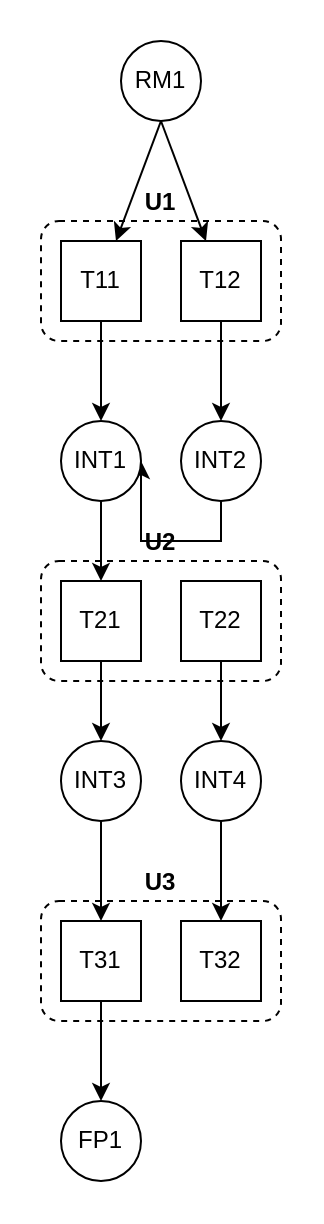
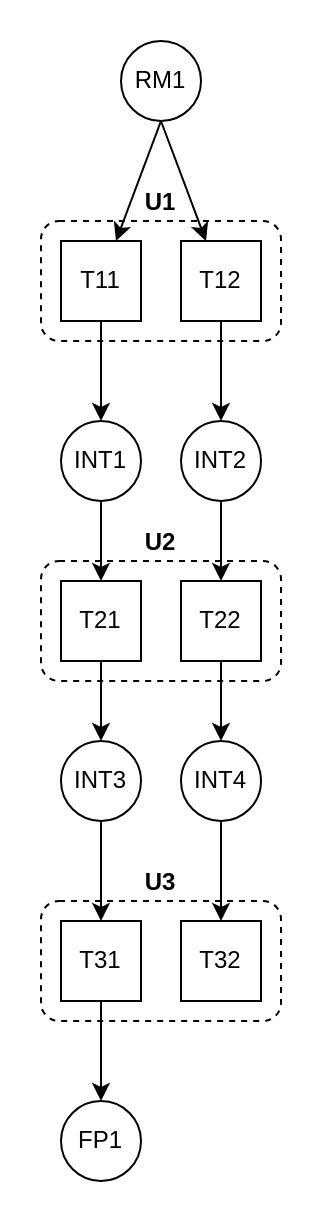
edge "INT2" -> "INT1": now "INT2" -> "T22"
